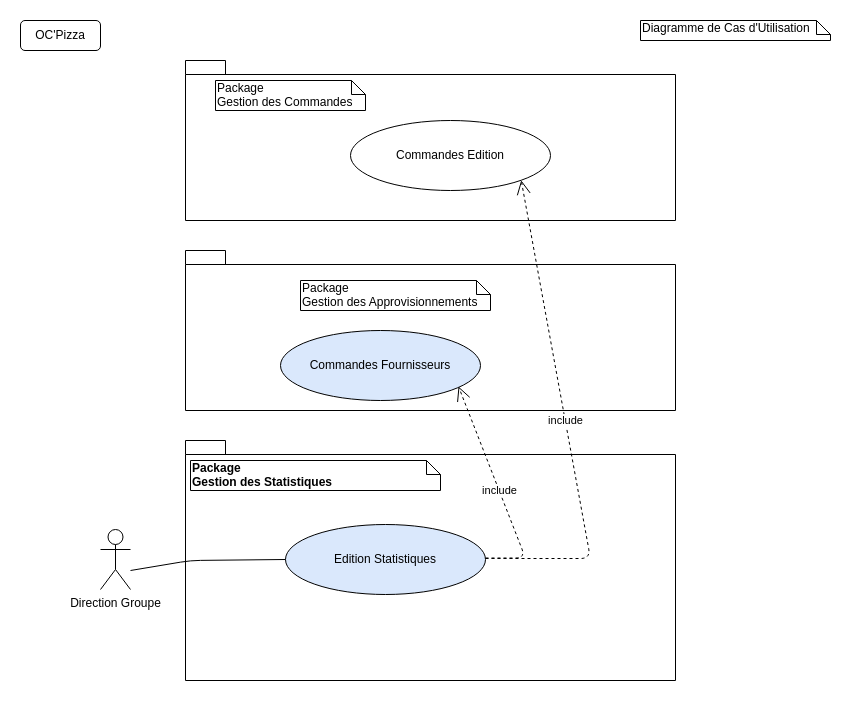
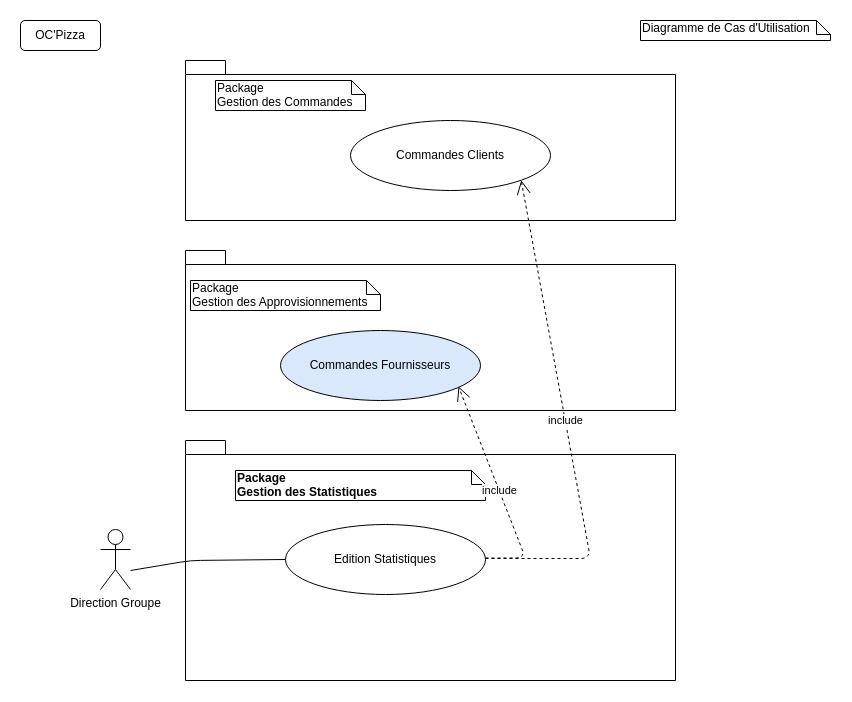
node "Commandes Edition": label "Commandes Edition" -> "Commandes Clients"
node "Package Gestion des Approvisionnements": moved (396, 296) -> (286, 296)
node "Package Gestion des Statistiques": moved (316, 476) -> (361, 486)
node "Edition Statistiques": fillcolor #dae8fc -> #ffffff
